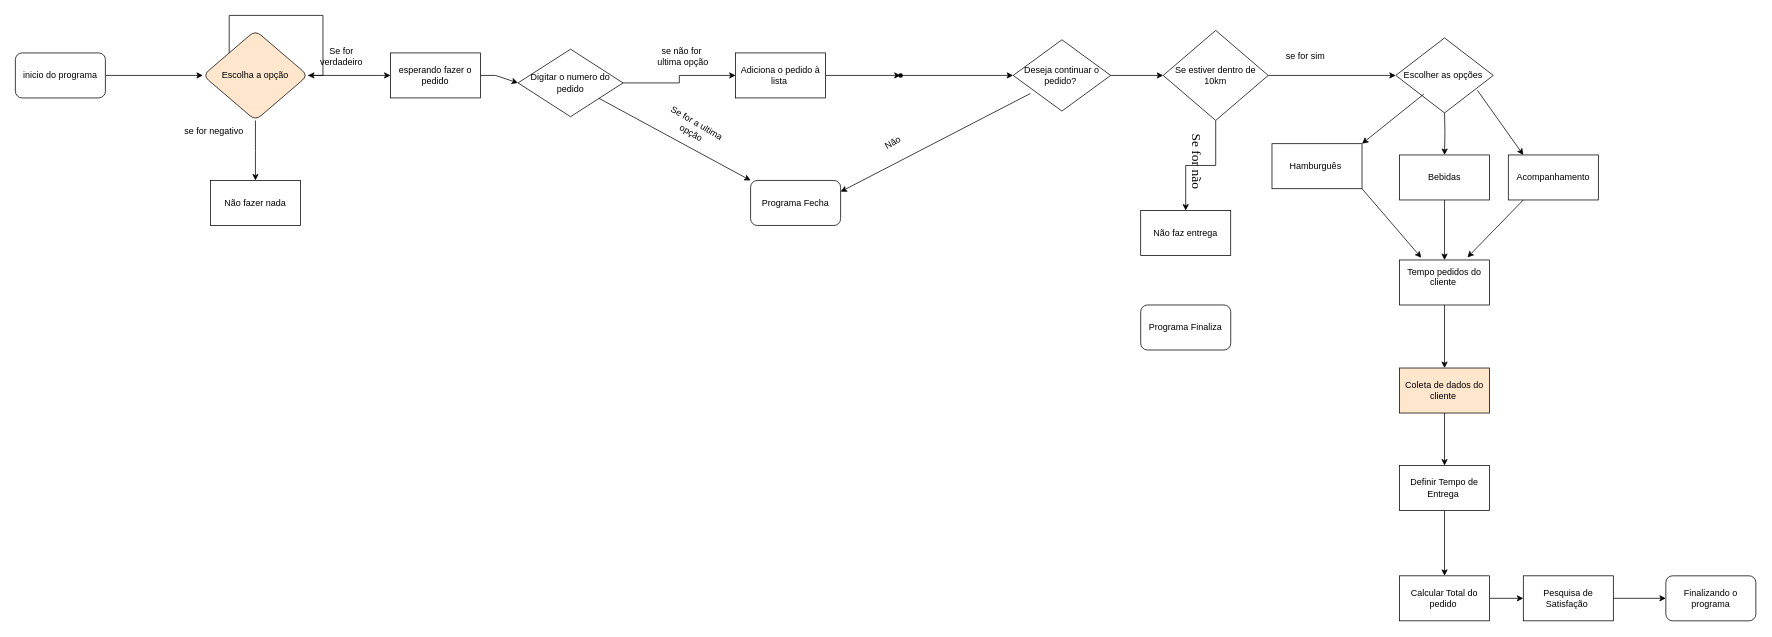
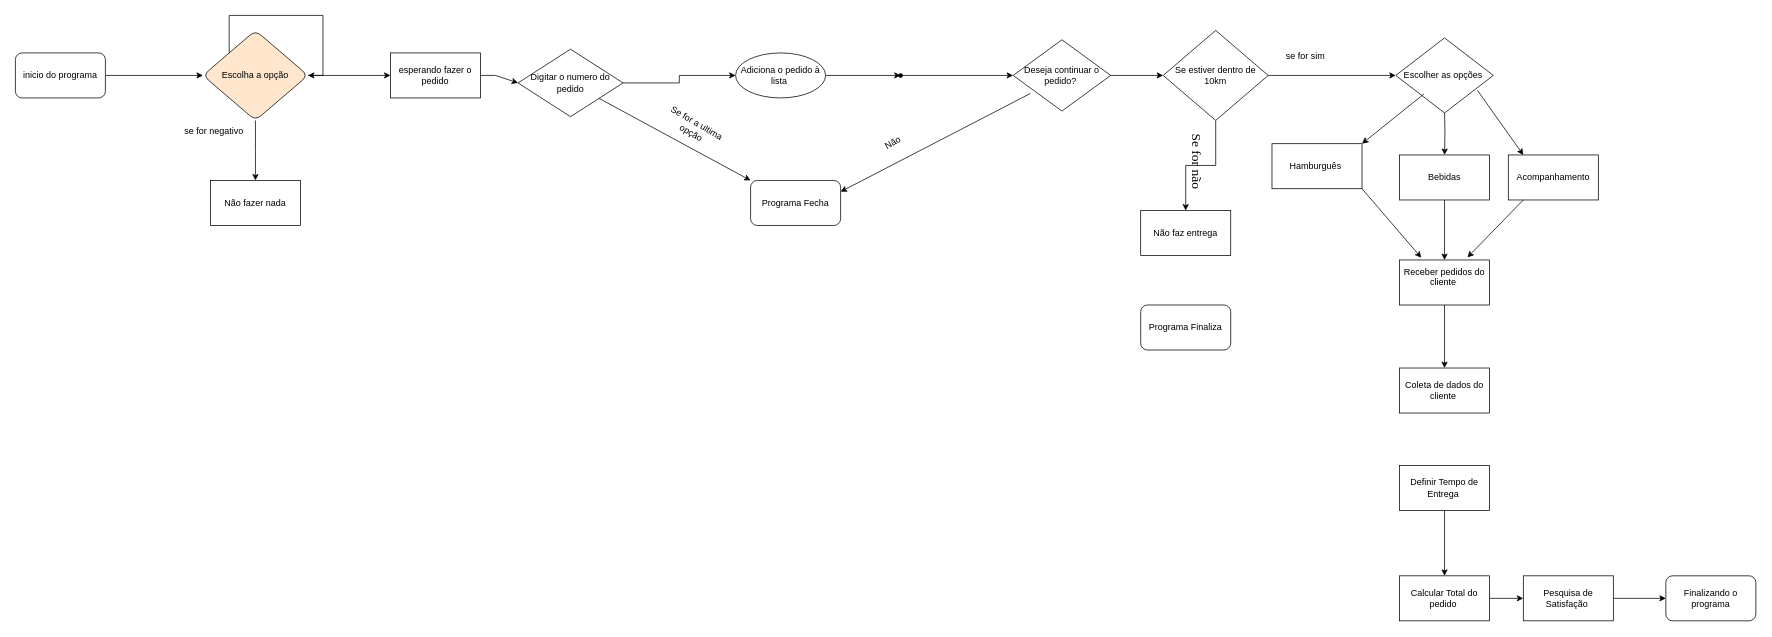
node "Se for verdadeiro": removed
node "se não for ultima opção": removed
node "Adiciona o pedido à lista": shape rectangle -> ellipse
node "Tempo pedidos do cliente": label "Tempo pedidos do cliente" -> "Receber pedidos do cliente"
node "Coleta de dados do cliente": fillcolor #ffe6cc -> #ffffff
edge "Coleta de dados do cliente" -> "Definir Tempo de Entrega": removed
